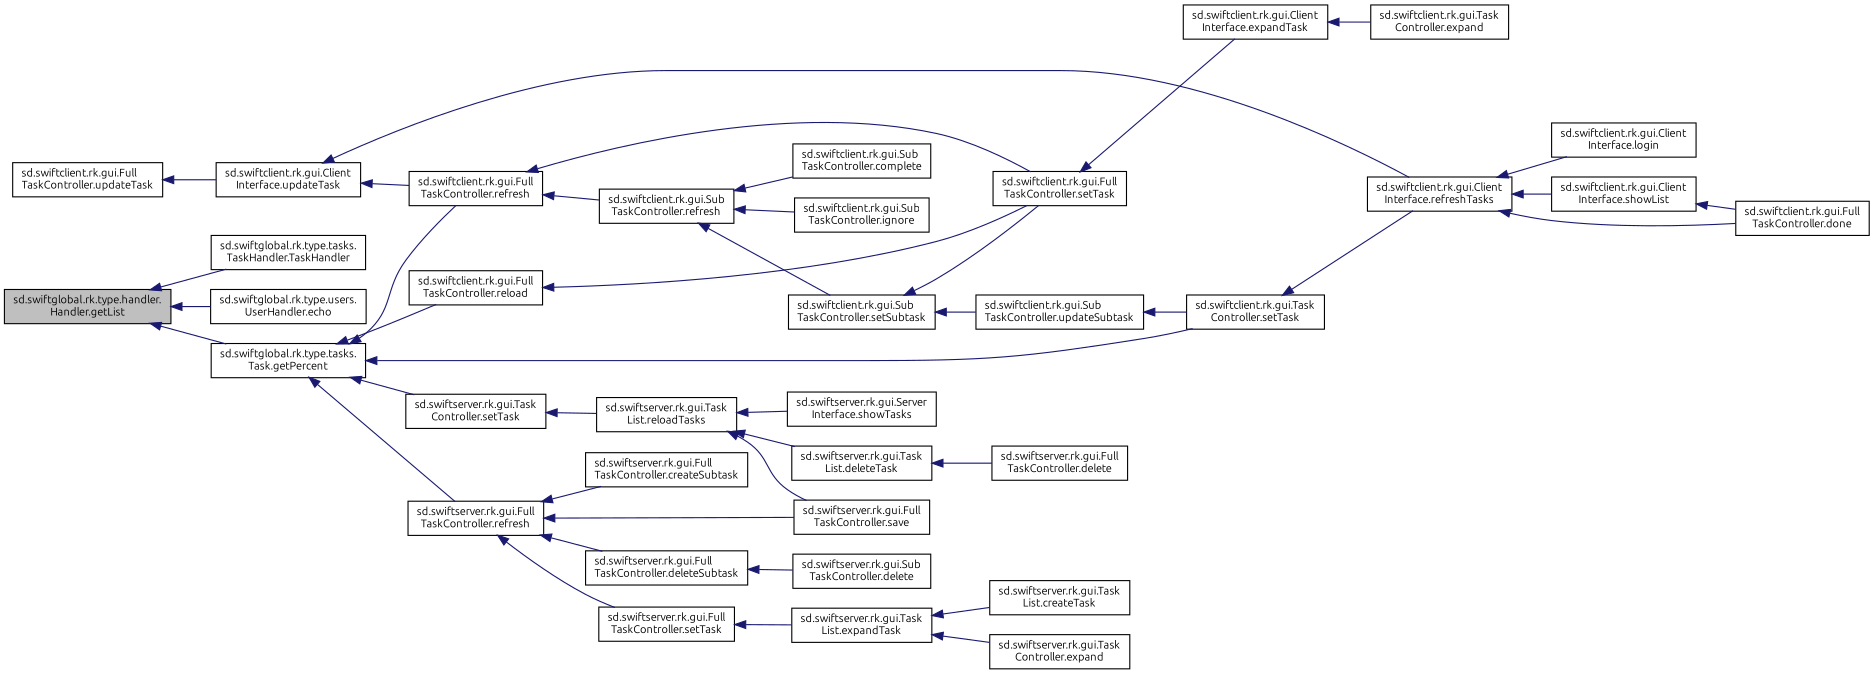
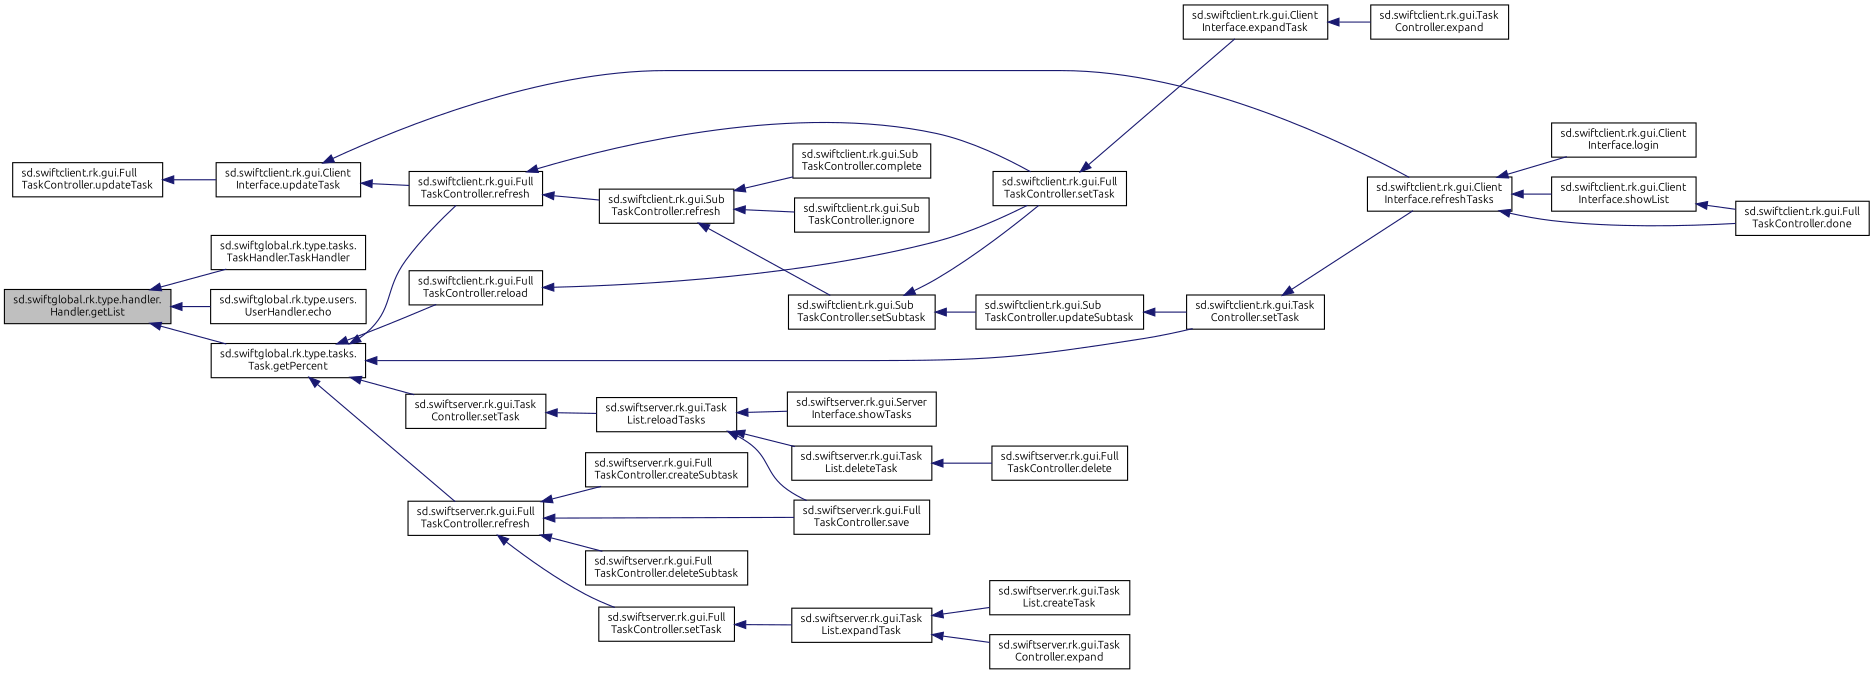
node "sd.swiftserver.rk.gui.Sub TaskController.delete": removed
